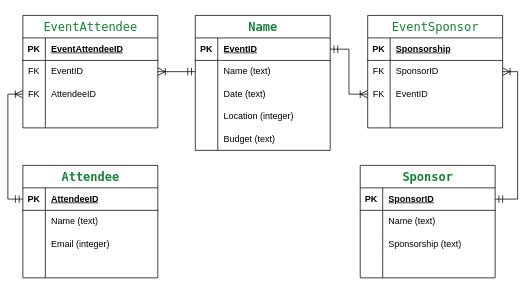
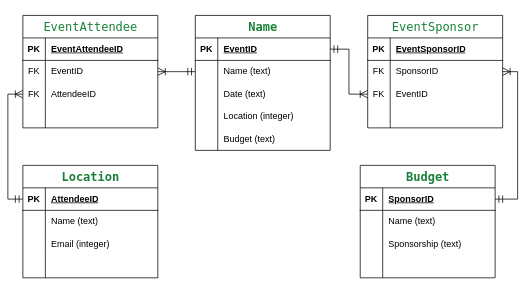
node "Sponsorship": label "Sponsorship" -> "EventSponsorID"
node "Attendee": label "Attendee" -> "Location"
node "Sponsor": label "Sponsor" -> "Budget"
